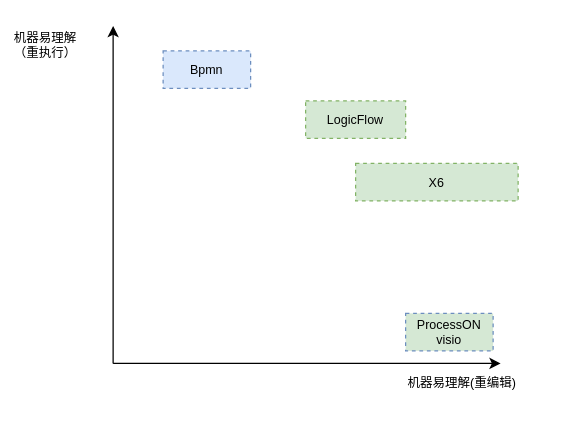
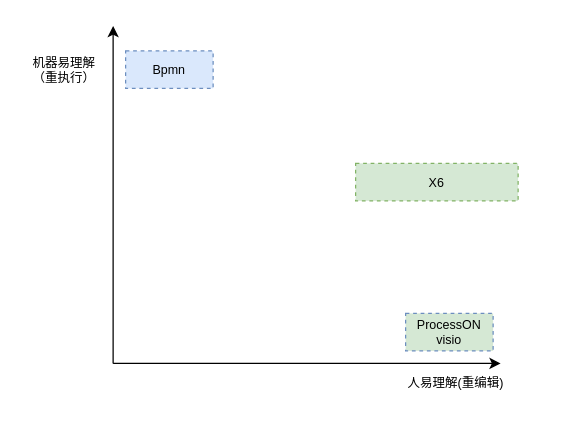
node "机器易理解 （重执行）": moved (51, 44) -> (69, 69)
node "Bpmn": moved (207, 69) -> (169, 69)
node "LogicFlow": removed
node "机器易理解(重编辑)": label "机器易理解(重编辑)" -> "人易理解(重编辑)"
